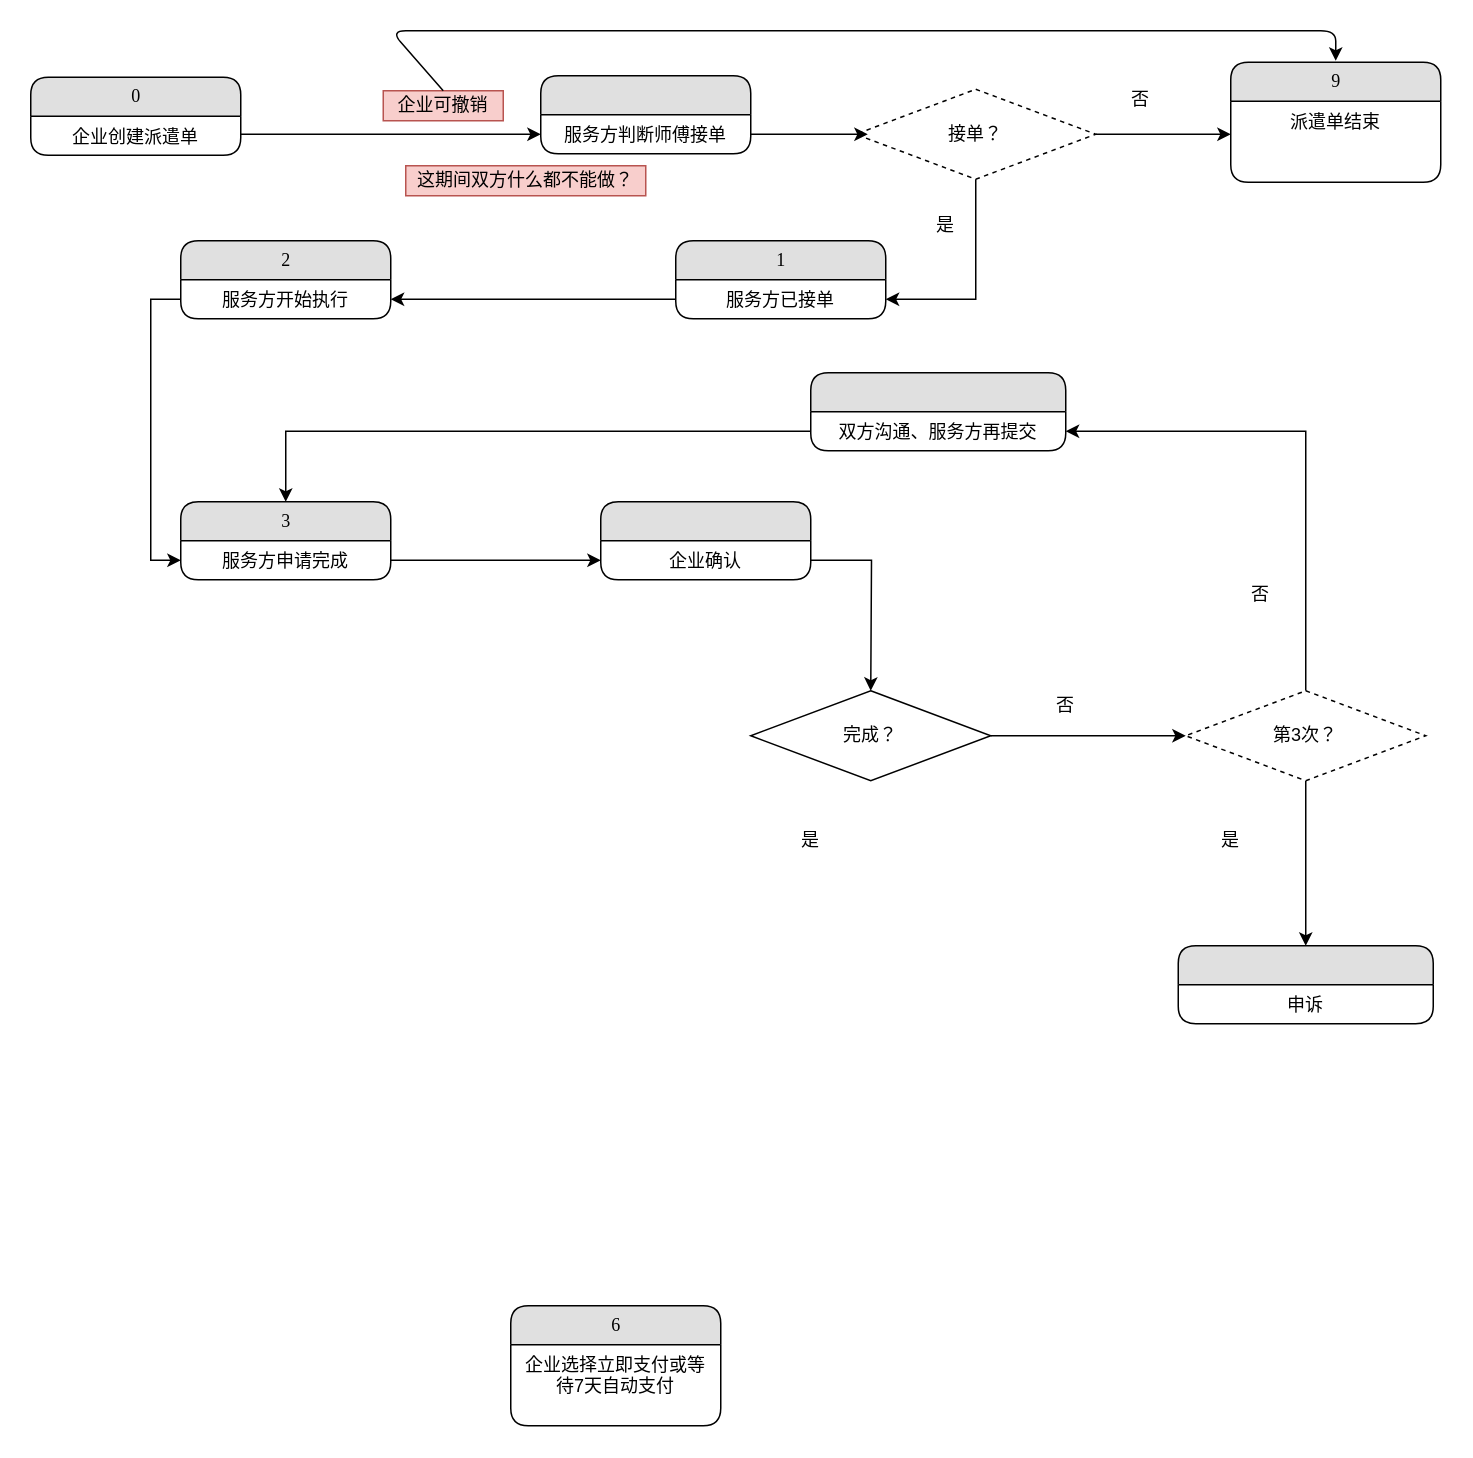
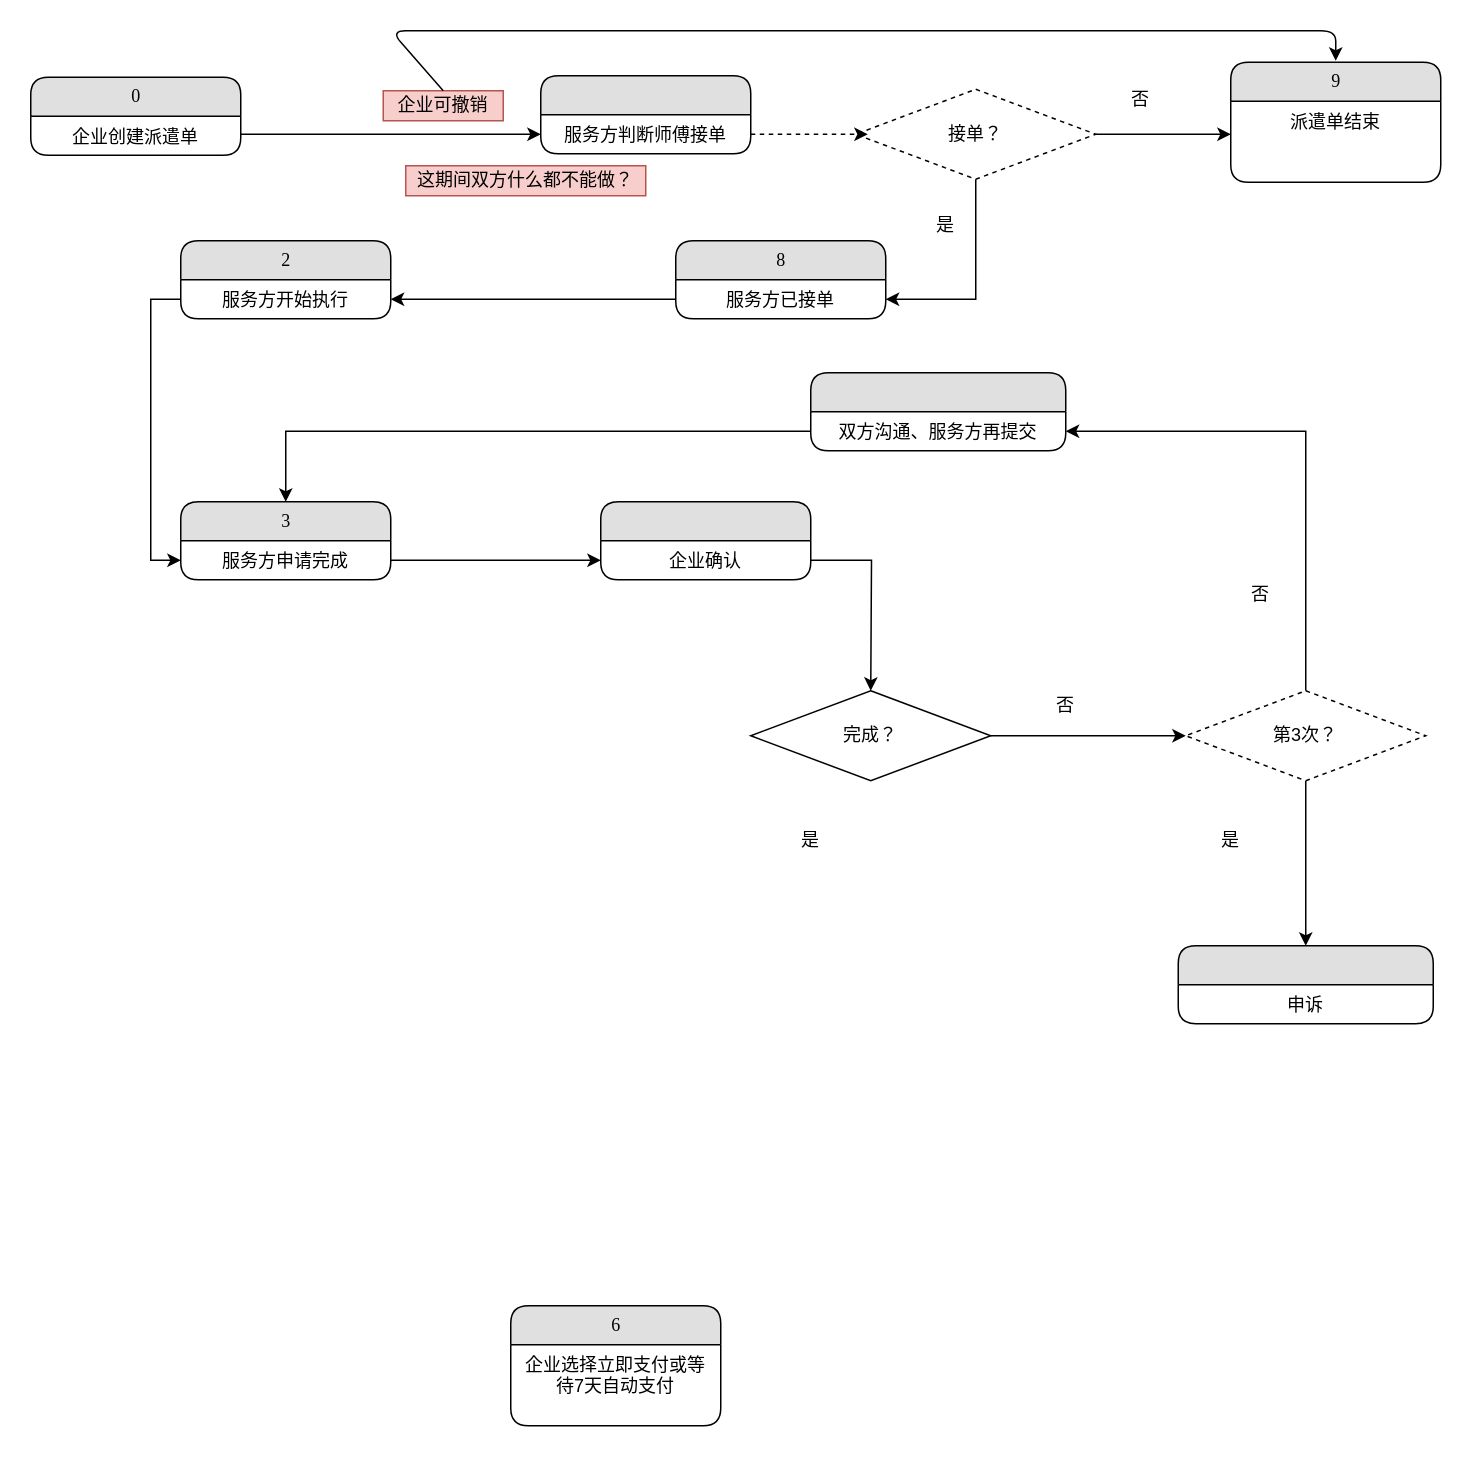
edge "服务方判断师傅接单" -> "接单？": style solid -> dashed
node "1": label "1" -> "8"
